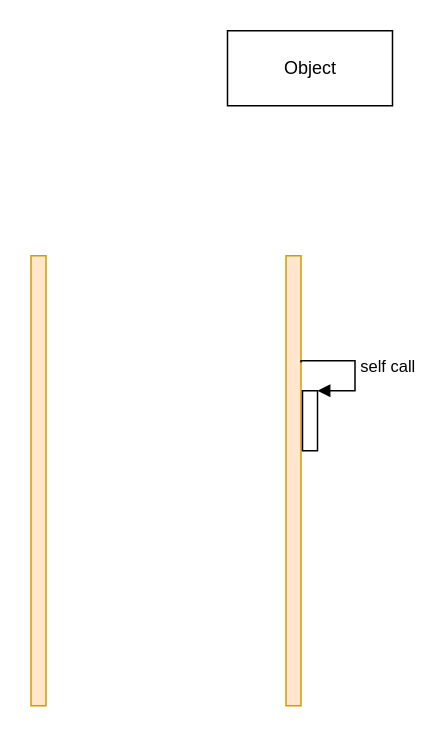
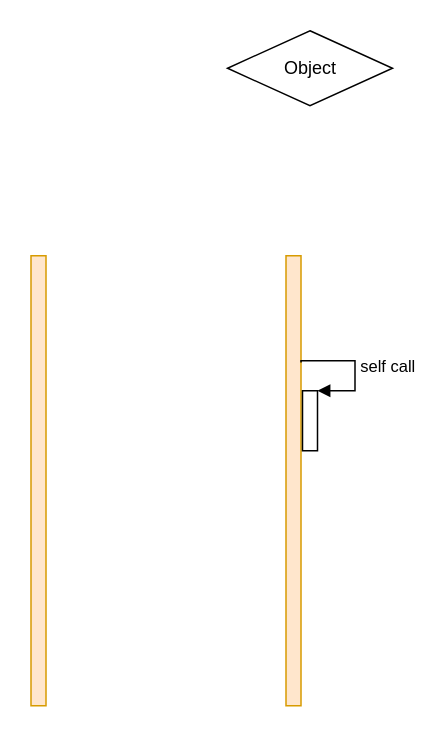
node "Object": shape rectangle -> diamond
